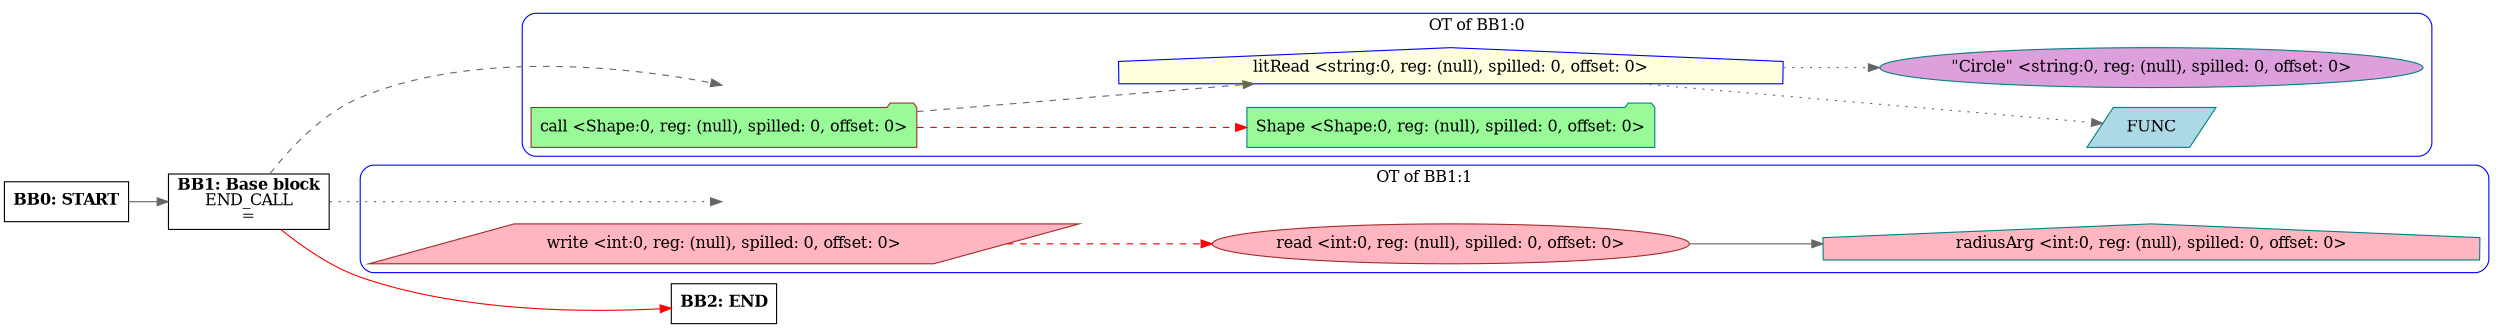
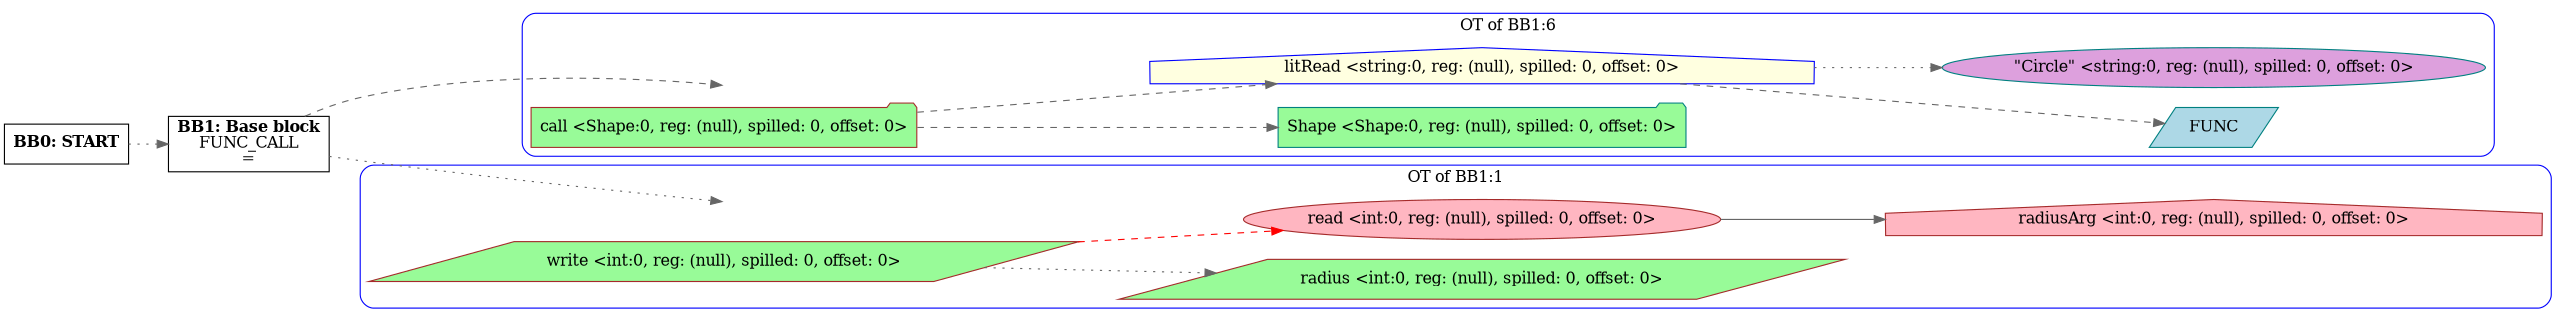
cluster "OT of BB1:0": label "OT of BB1:0" -> "OT of BB1:6"
edge "litRead <string:0, reg: (null), spilled: 0, offset: 0>" -> "FUNC": style dotted -> dashed
edge "call <Shape:0, reg: (null), spilled: 0, offset: 0>" -> "Shape <Shape:0, reg: (null), spilled: 0, offset: 0>": color red -> gray40
node "BB1: Base block": text "END_CALL" -> "FUNC_CALL"
edge "BB0: START" -> "BB1: Base block": style solid -> dotted
node "write <int:0, reg: (null), spilled: 0, offset: 0>": fillcolor lightpink -> palegreen
node "radiusArg <int:0, reg: (null), spilled: 0, offset: 0>": color teal -> brown
node "radius <int:0, reg: (null), spilled: 0, offset: 0>": added
node "BB2: END": removed
